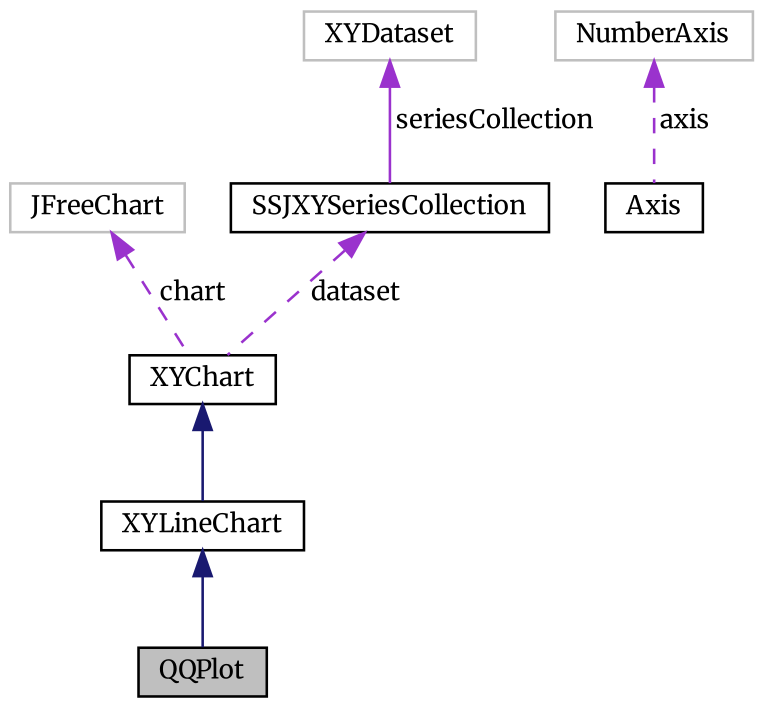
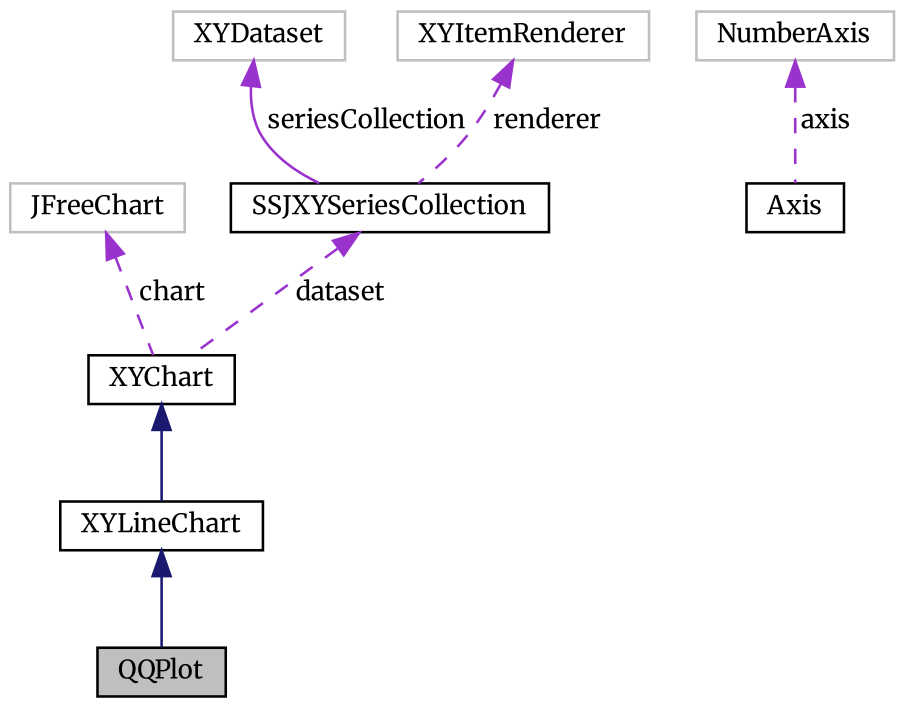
node "XYItemRenderer": added
